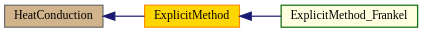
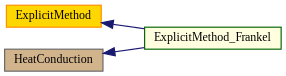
edge "ExplicitMethod" -> "HeatConduction": now "ExplicitMethod_Frankel" -> "HeatConduction"
